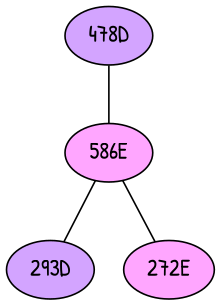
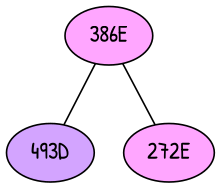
node "478D": removed
node "586E": label "586E" -> "386E"
node "293D": label "293D" -> "493D"
